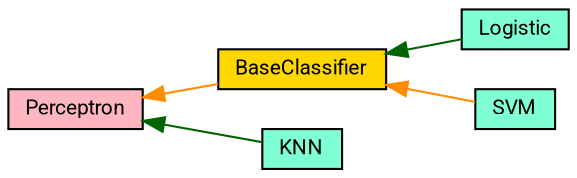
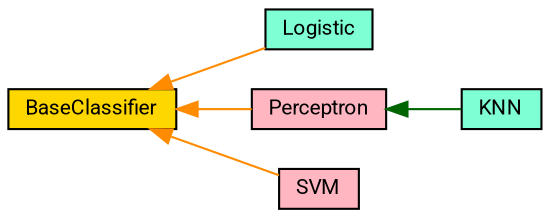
edge "Logistic" -> "BaseClassifier": color darkgreen -> darkorange
edge "BaseClassifier" -> "Perceptron": reversed
node "SVM": fillcolor aquamarine -> lightpink
